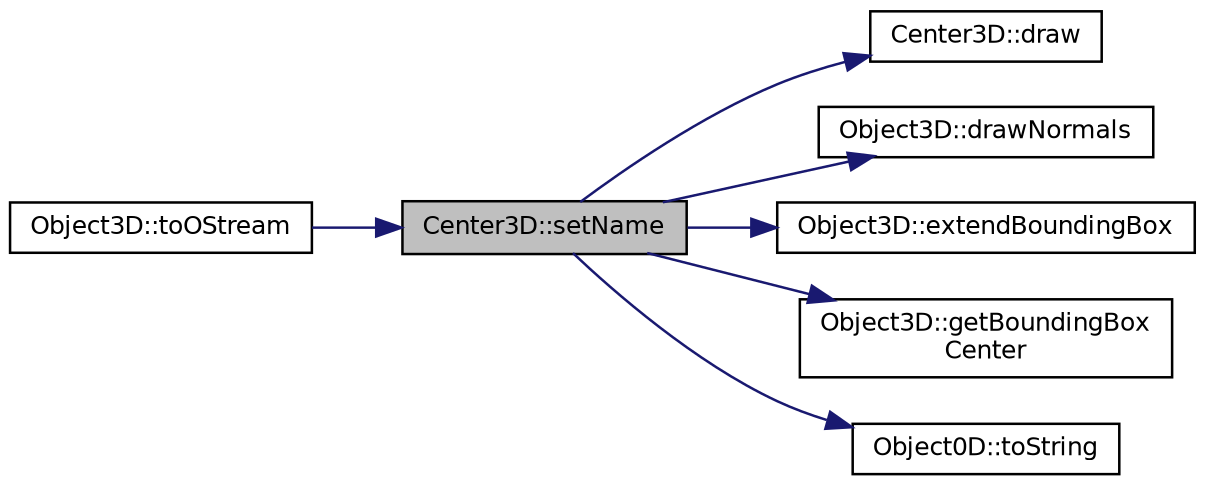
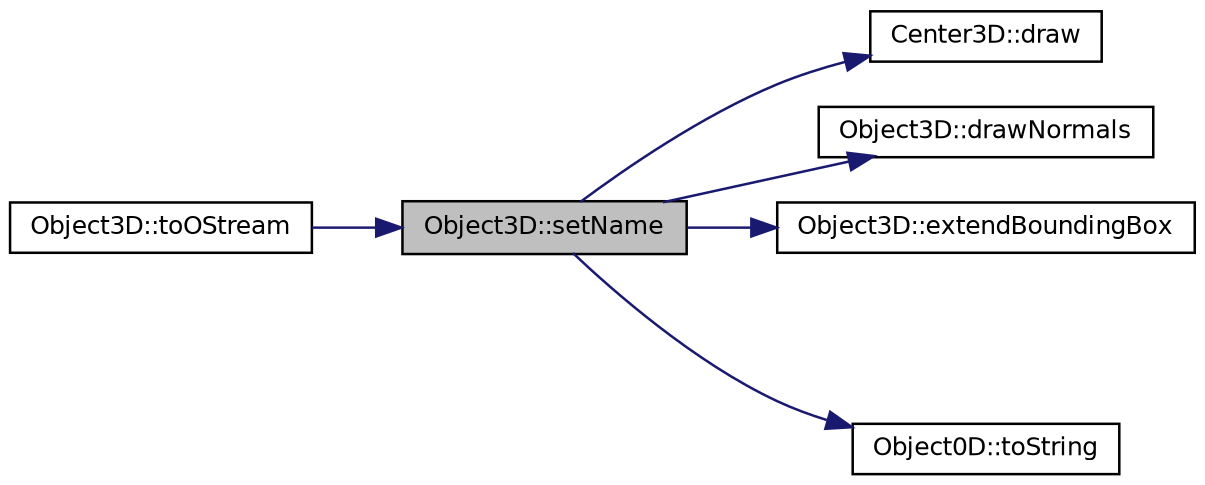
node "Center3D::setName": label "Center3D::setName" -> "Object3D::setName"
node "Object3D::getBoundingBox Center": removed
